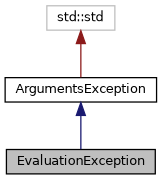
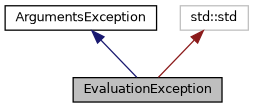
edge "ArgumentsException" -> "std::std": now "EvaluationException" -> "std::std"
